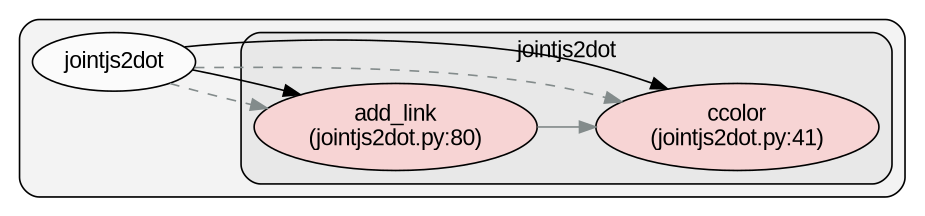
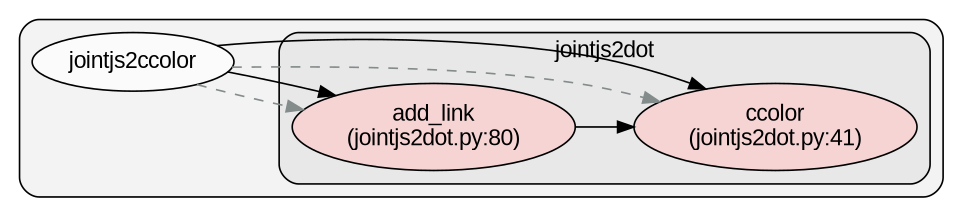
node "jointjs2dot": label "jointjs2dot" -> "jointjs2ccolor"
edge "add_link (jointjs2dot.py:80)" -> "ccolor (jointjs2dot.py:41)": color #838b8b -> #000000
